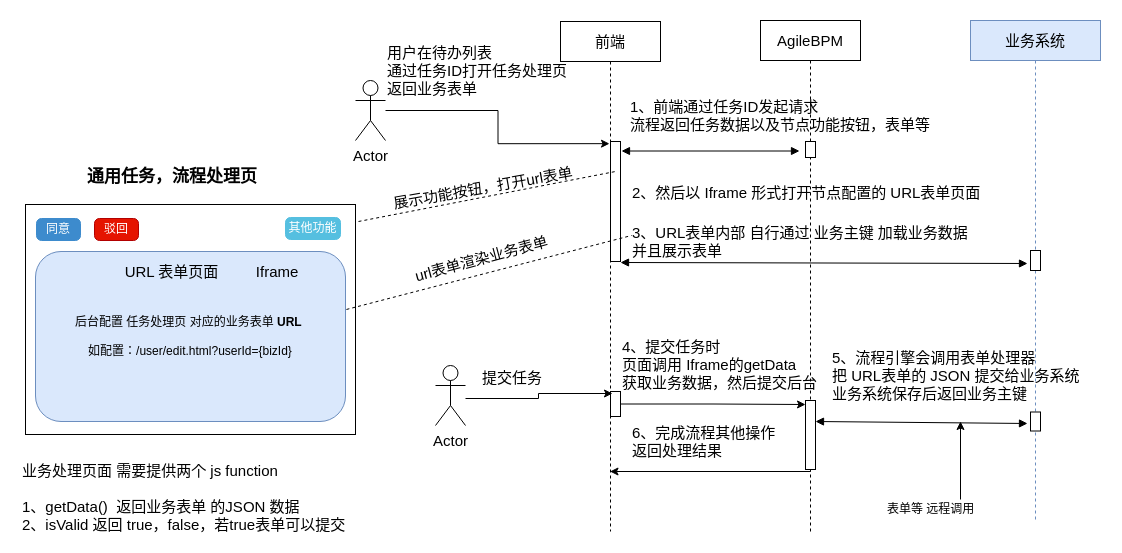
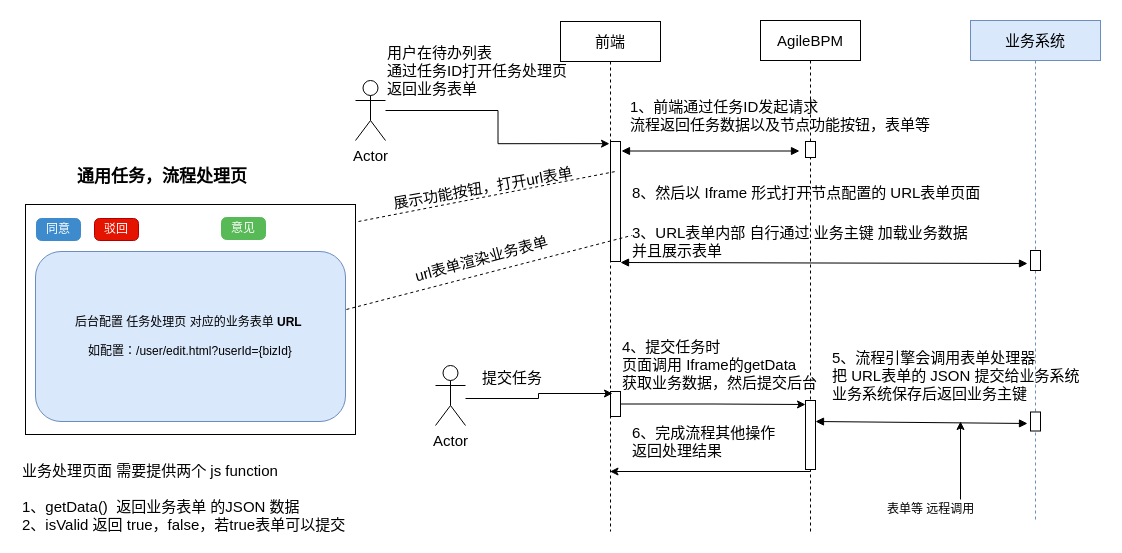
node "通用任务，流程处理页": moved (181, 175) -> (171, 175)
node "2、然后以 Iframe 形式打开节点配置的 URL表单页面": label "2、然后以 Iframe 形式打开节点配置的 URL表单页面" -> "8、然后以 Iframe 形式打开节点配置的 URL表单页面"
node "意见": added
node "其他功能": removed
node "URL 表单页面 Iframe": removed
